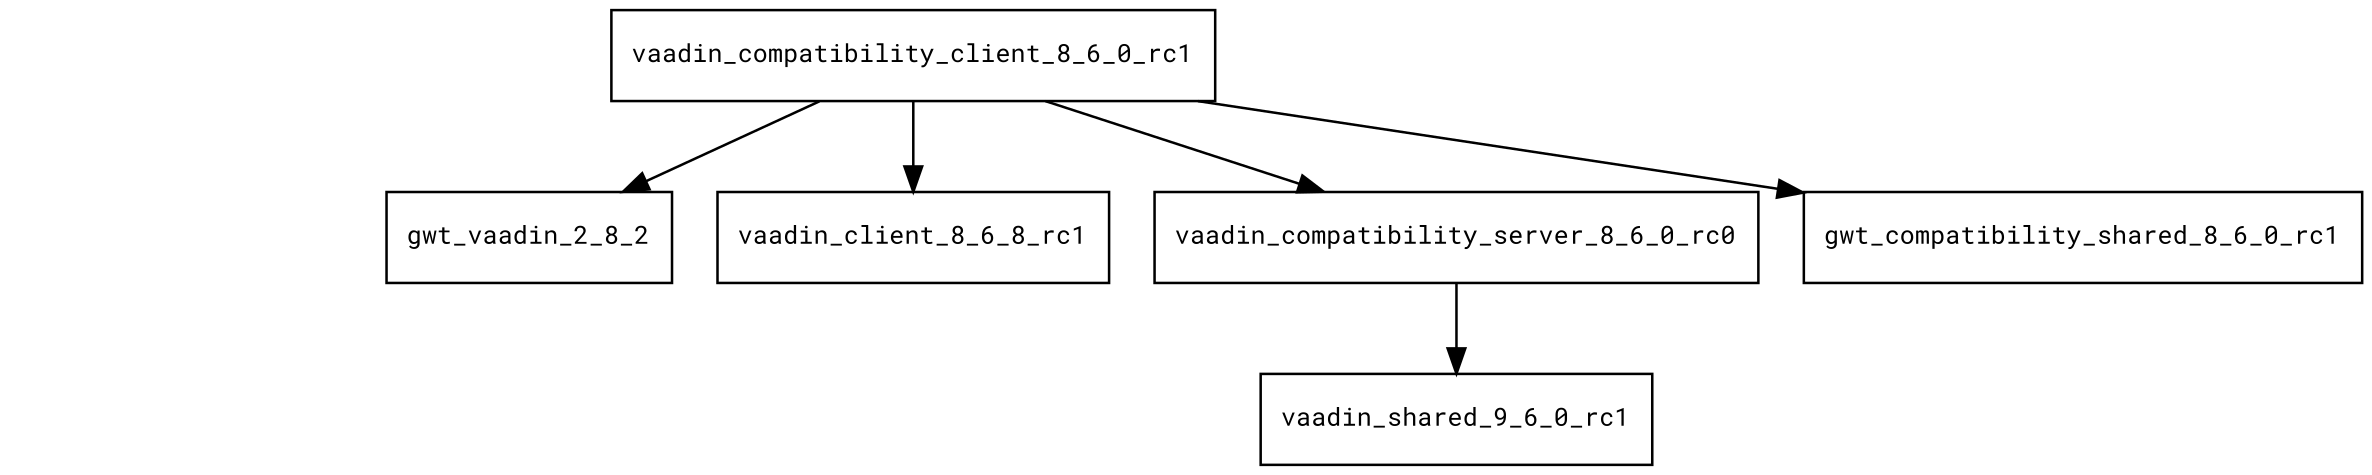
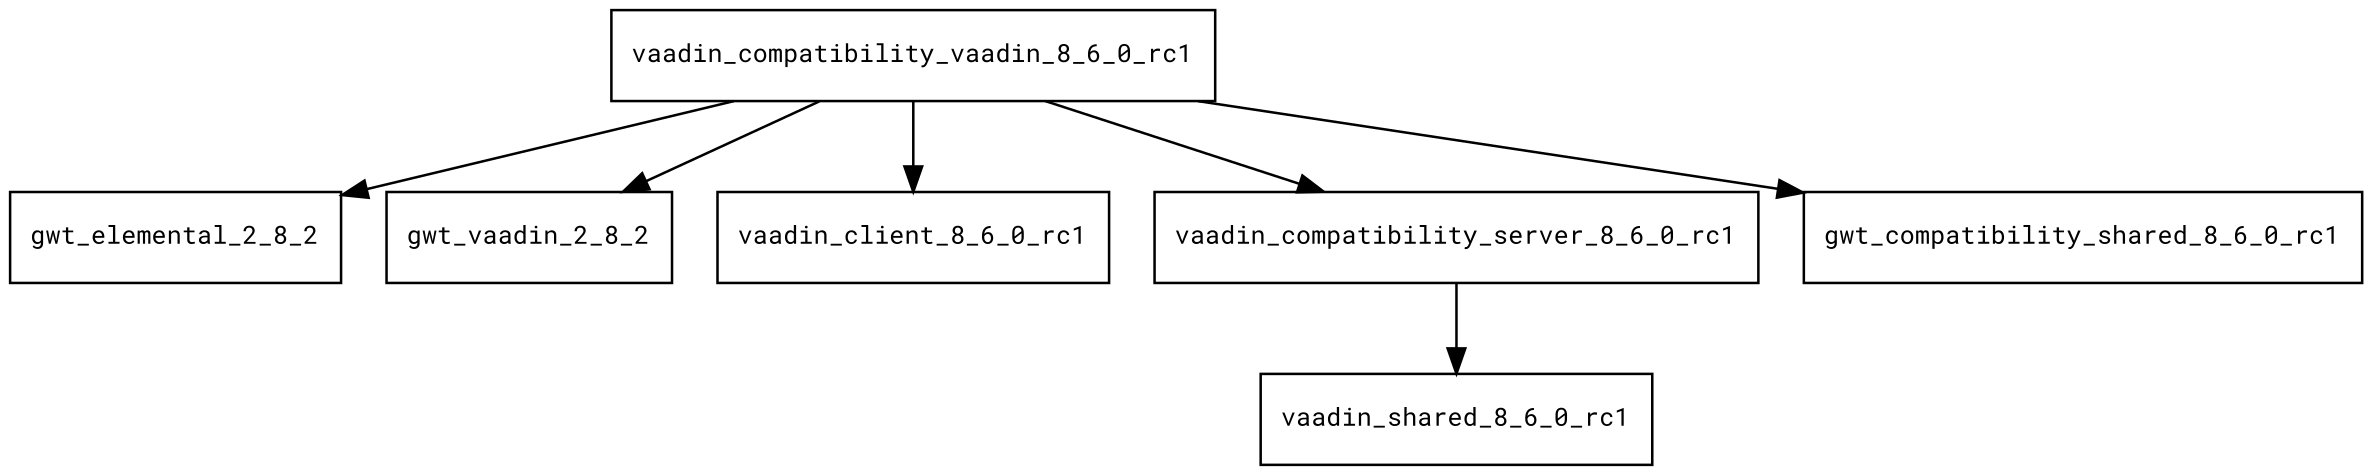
node "vaadin_compatibility_client_8_6_0_rc1": label "vaadin_compatibility_client_8_6_0_rc1" -> "vaadin_compatibility_vaadin_8_6_0_rc1"
node "gwt_elemental_2_8_2": added
node "vaadin_client_8_6_8_rc1": label "vaadin_client_8_6_8_rc1" -> "vaadin_client_8_6_0_rc1"
node "vaadin_compatibility_server_8_6_0_rc0": label "vaadin_compatibility_server_8_6_0_rc0" -> "vaadin_compatibility_server_8_6_0_rc1"
node "vaadin_shared_9_6_0_rc1": label "vaadin_shared_9_6_0_rc1" -> "vaadin_shared_8_6_0_rc1"
